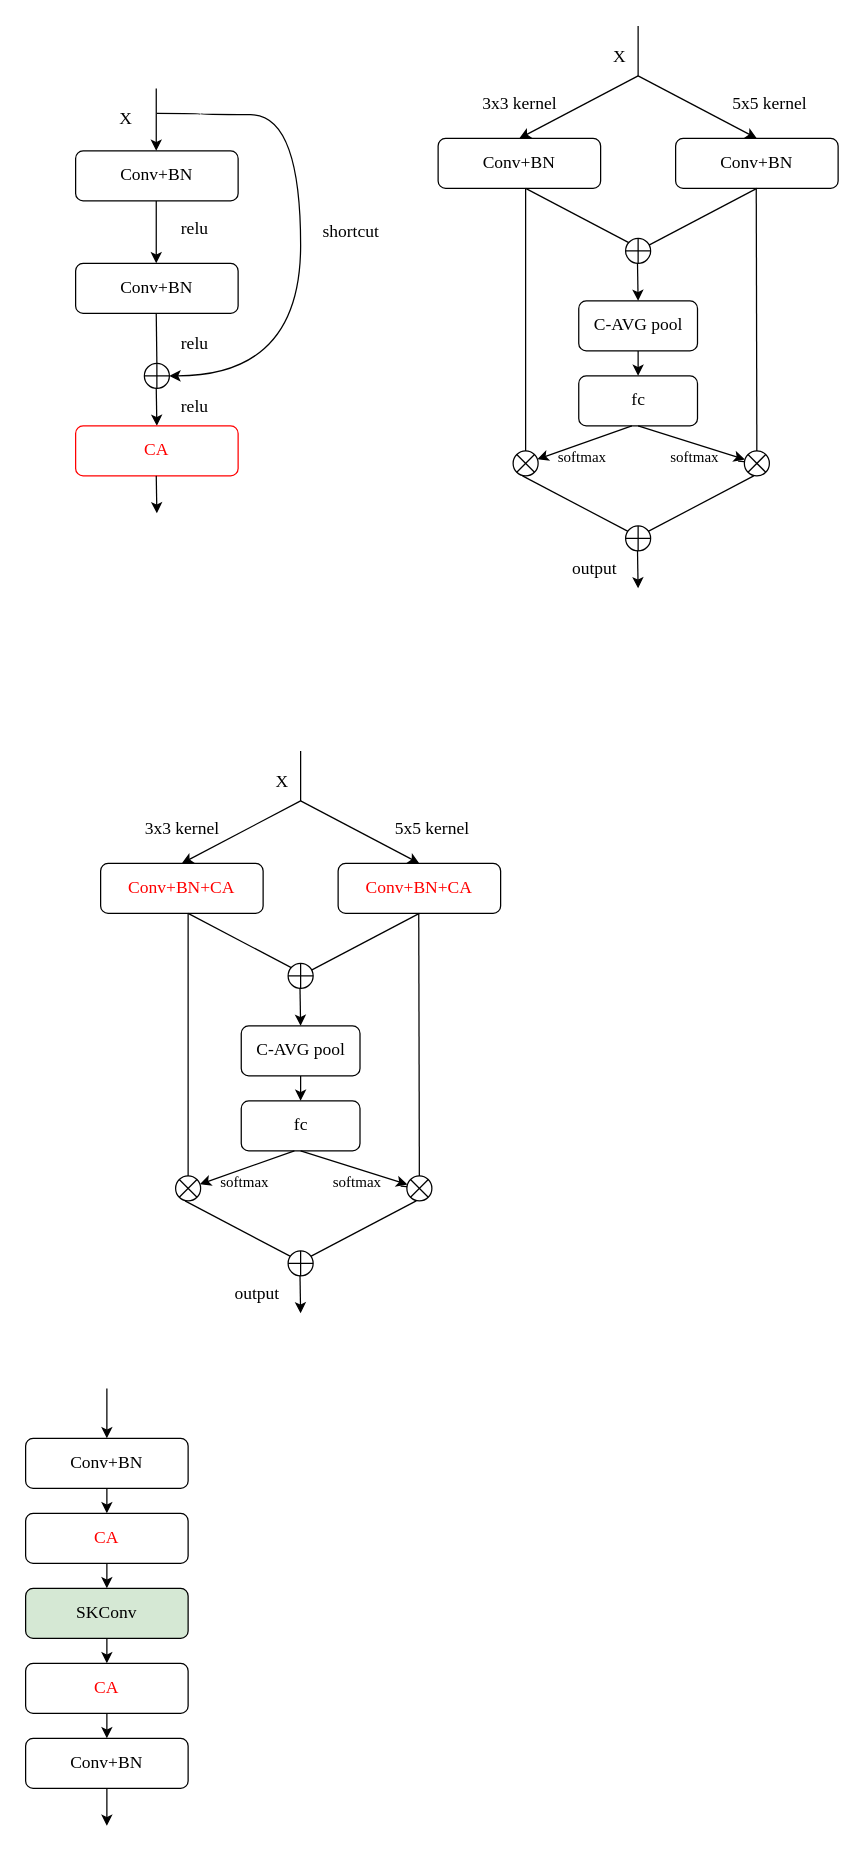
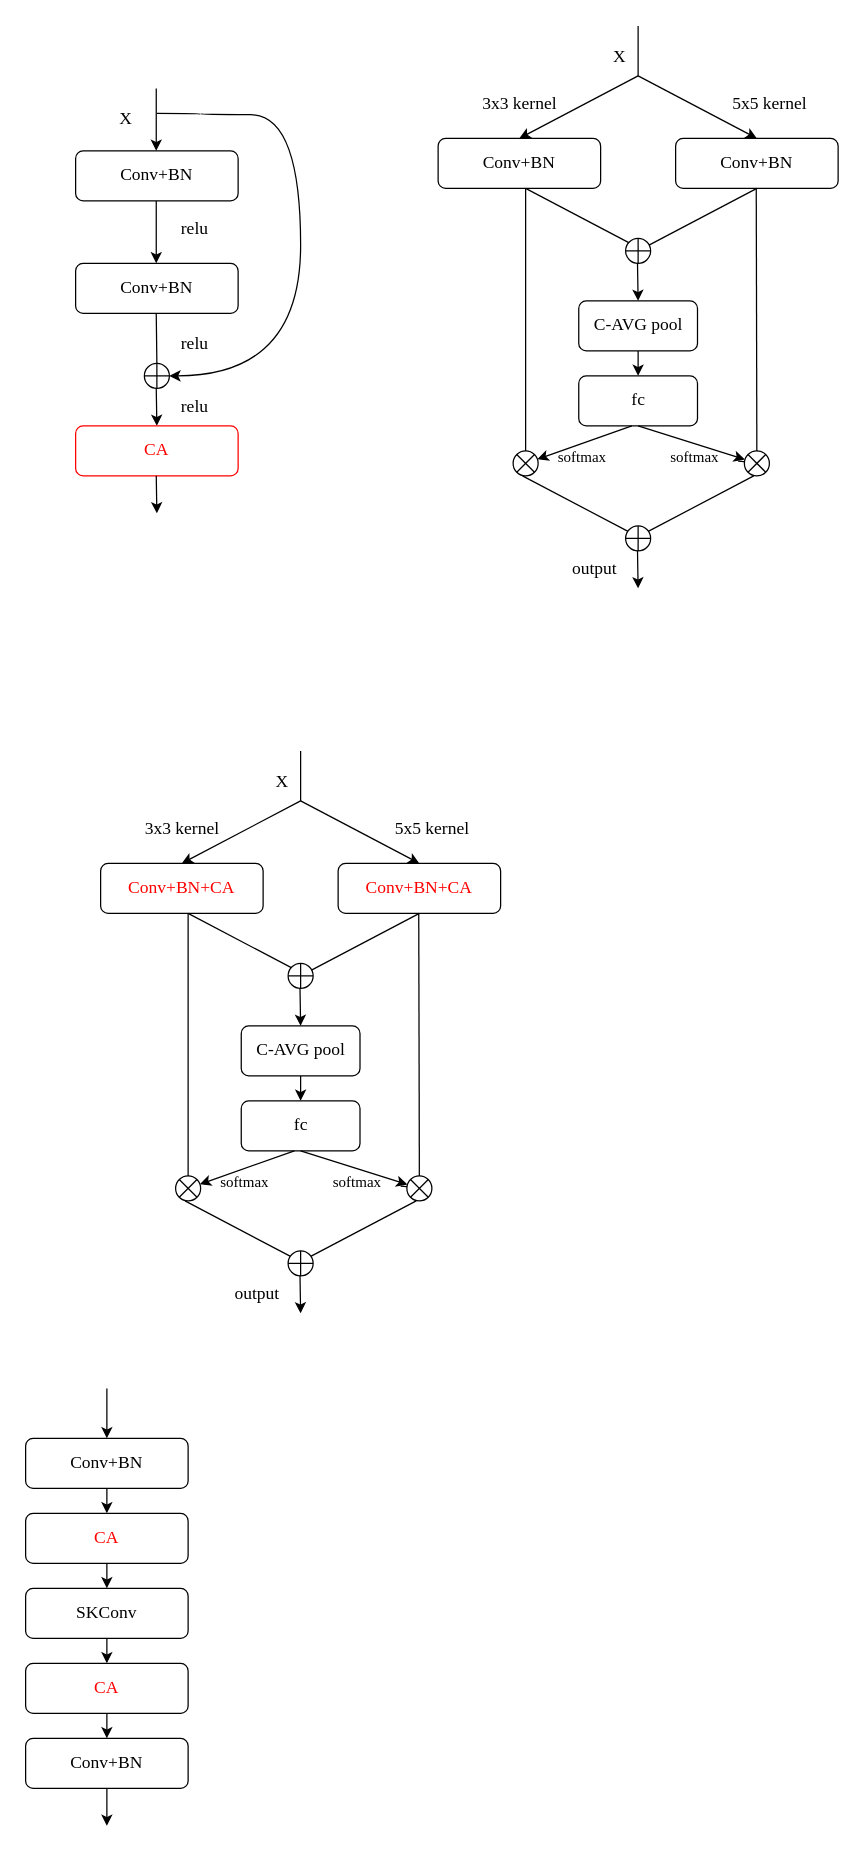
node "shortcut": removed
node "SKConv": fillcolor #d5e8d4 -> #ffffff
